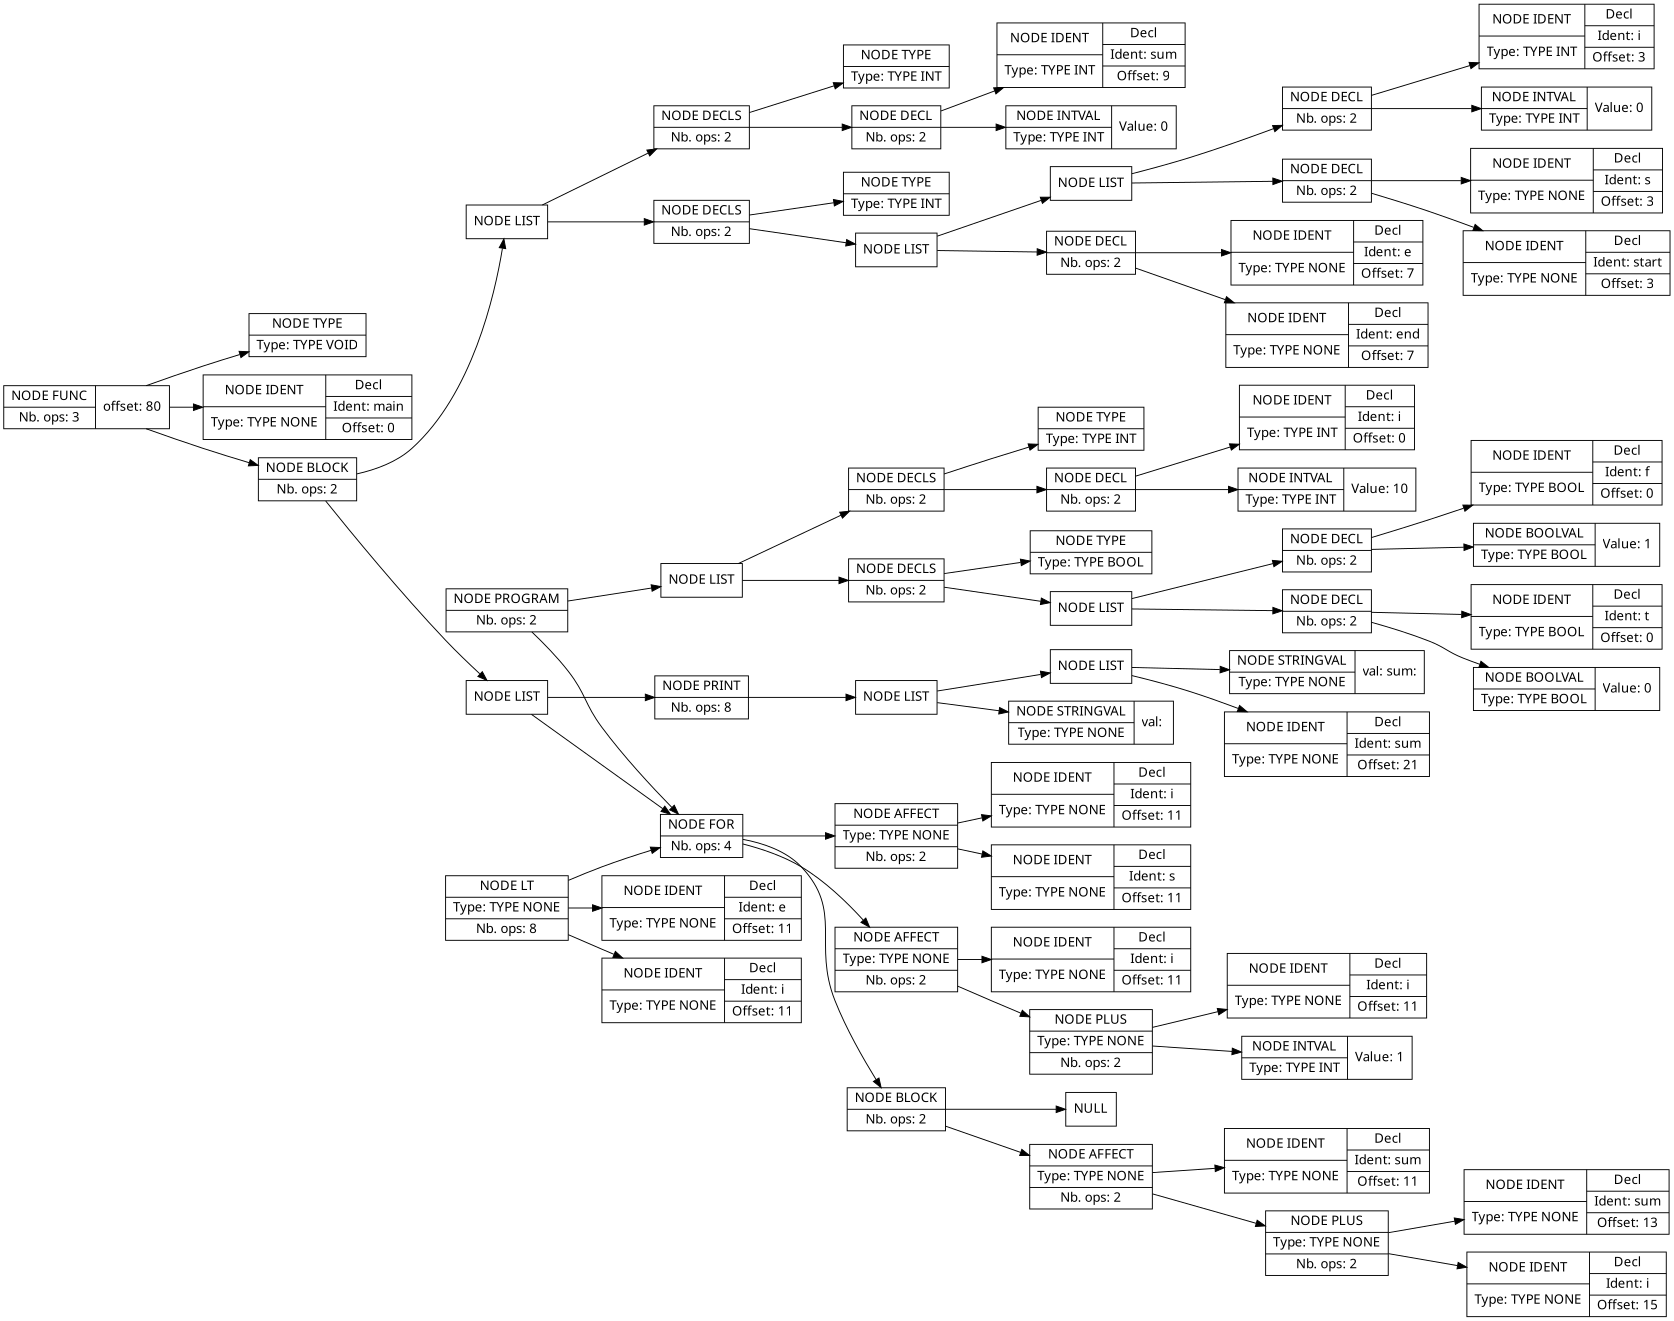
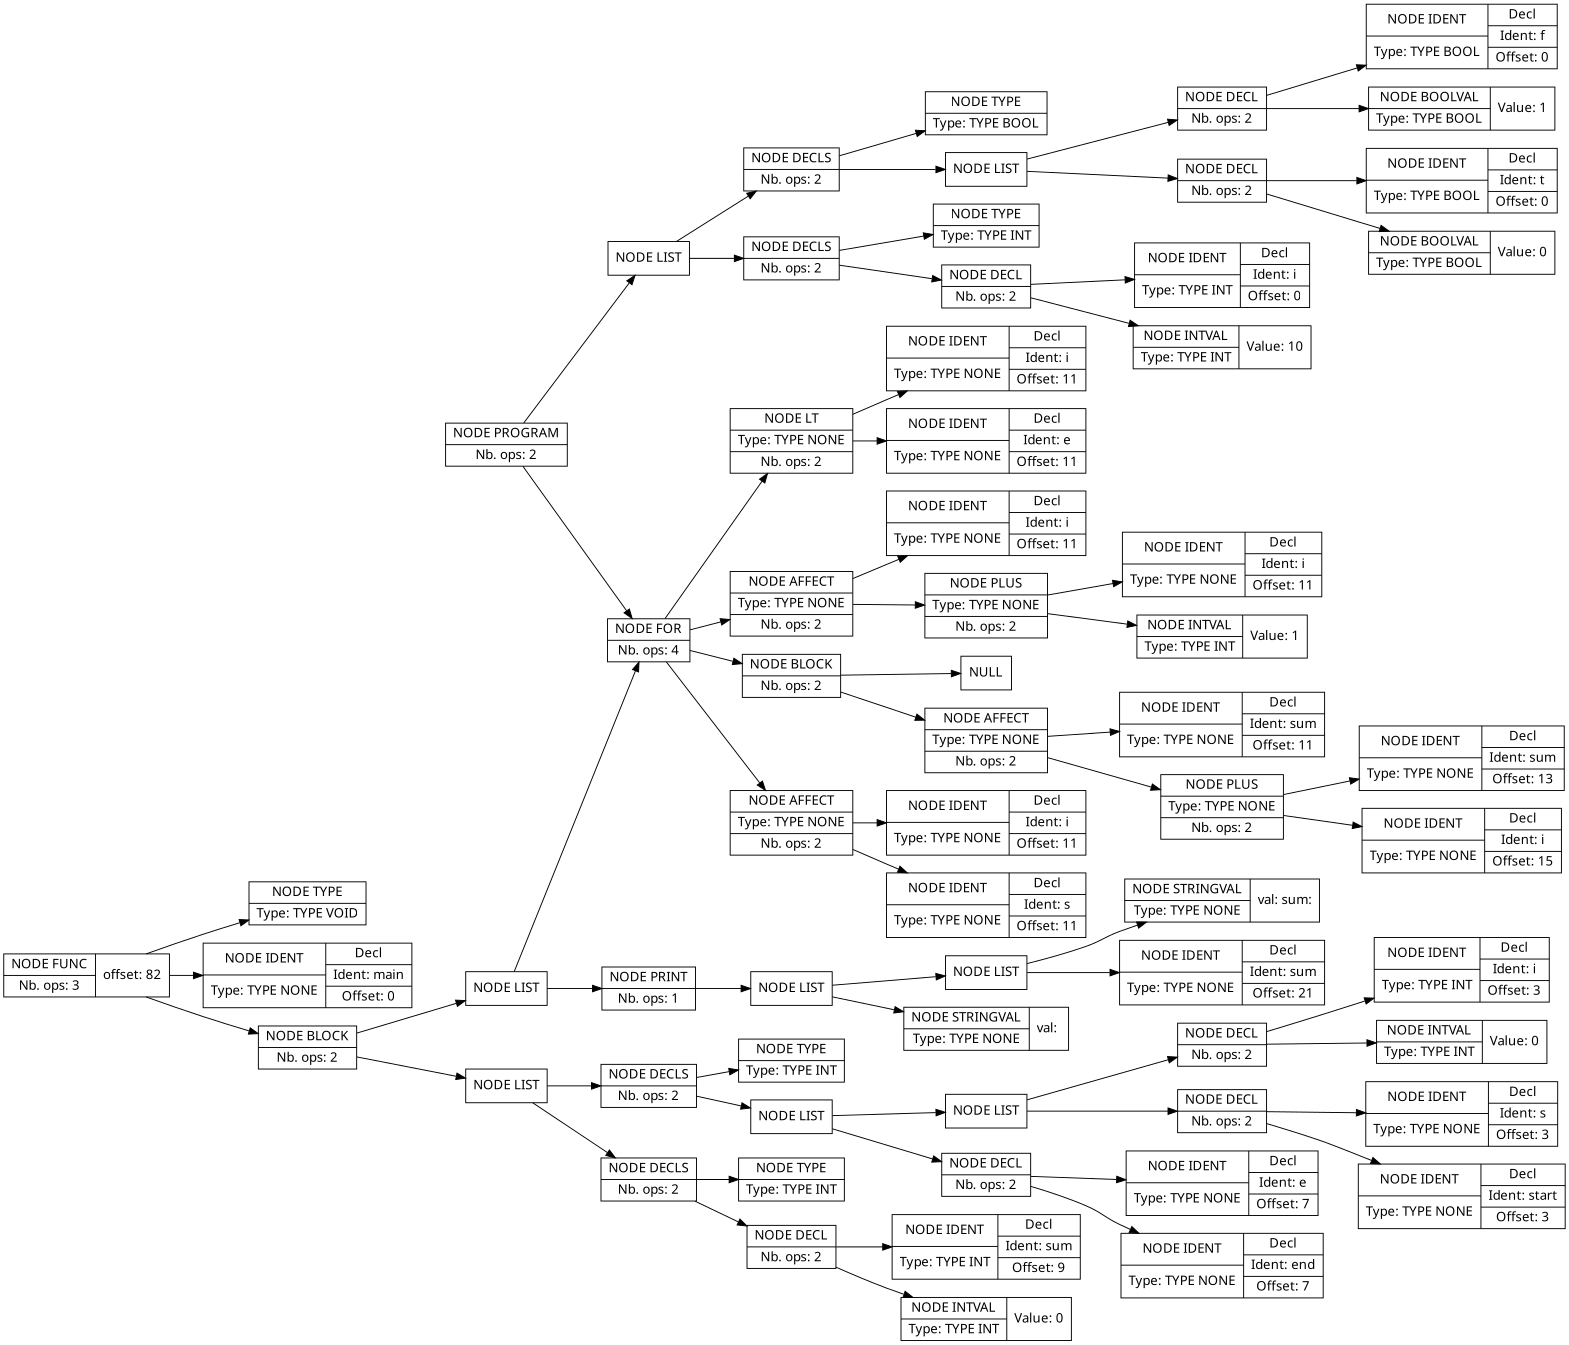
node "NODE FUNC": text "offset: 80" -> "offset: 82"
node "NODE PRINT": text "Nb. ops: 8" -> "Nb. ops: 1"
edge "NODE LT" -> "NODE FOR": reversed
node "NODE LT": text "Nb. ops: 8" -> "Nb. ops: 2"
